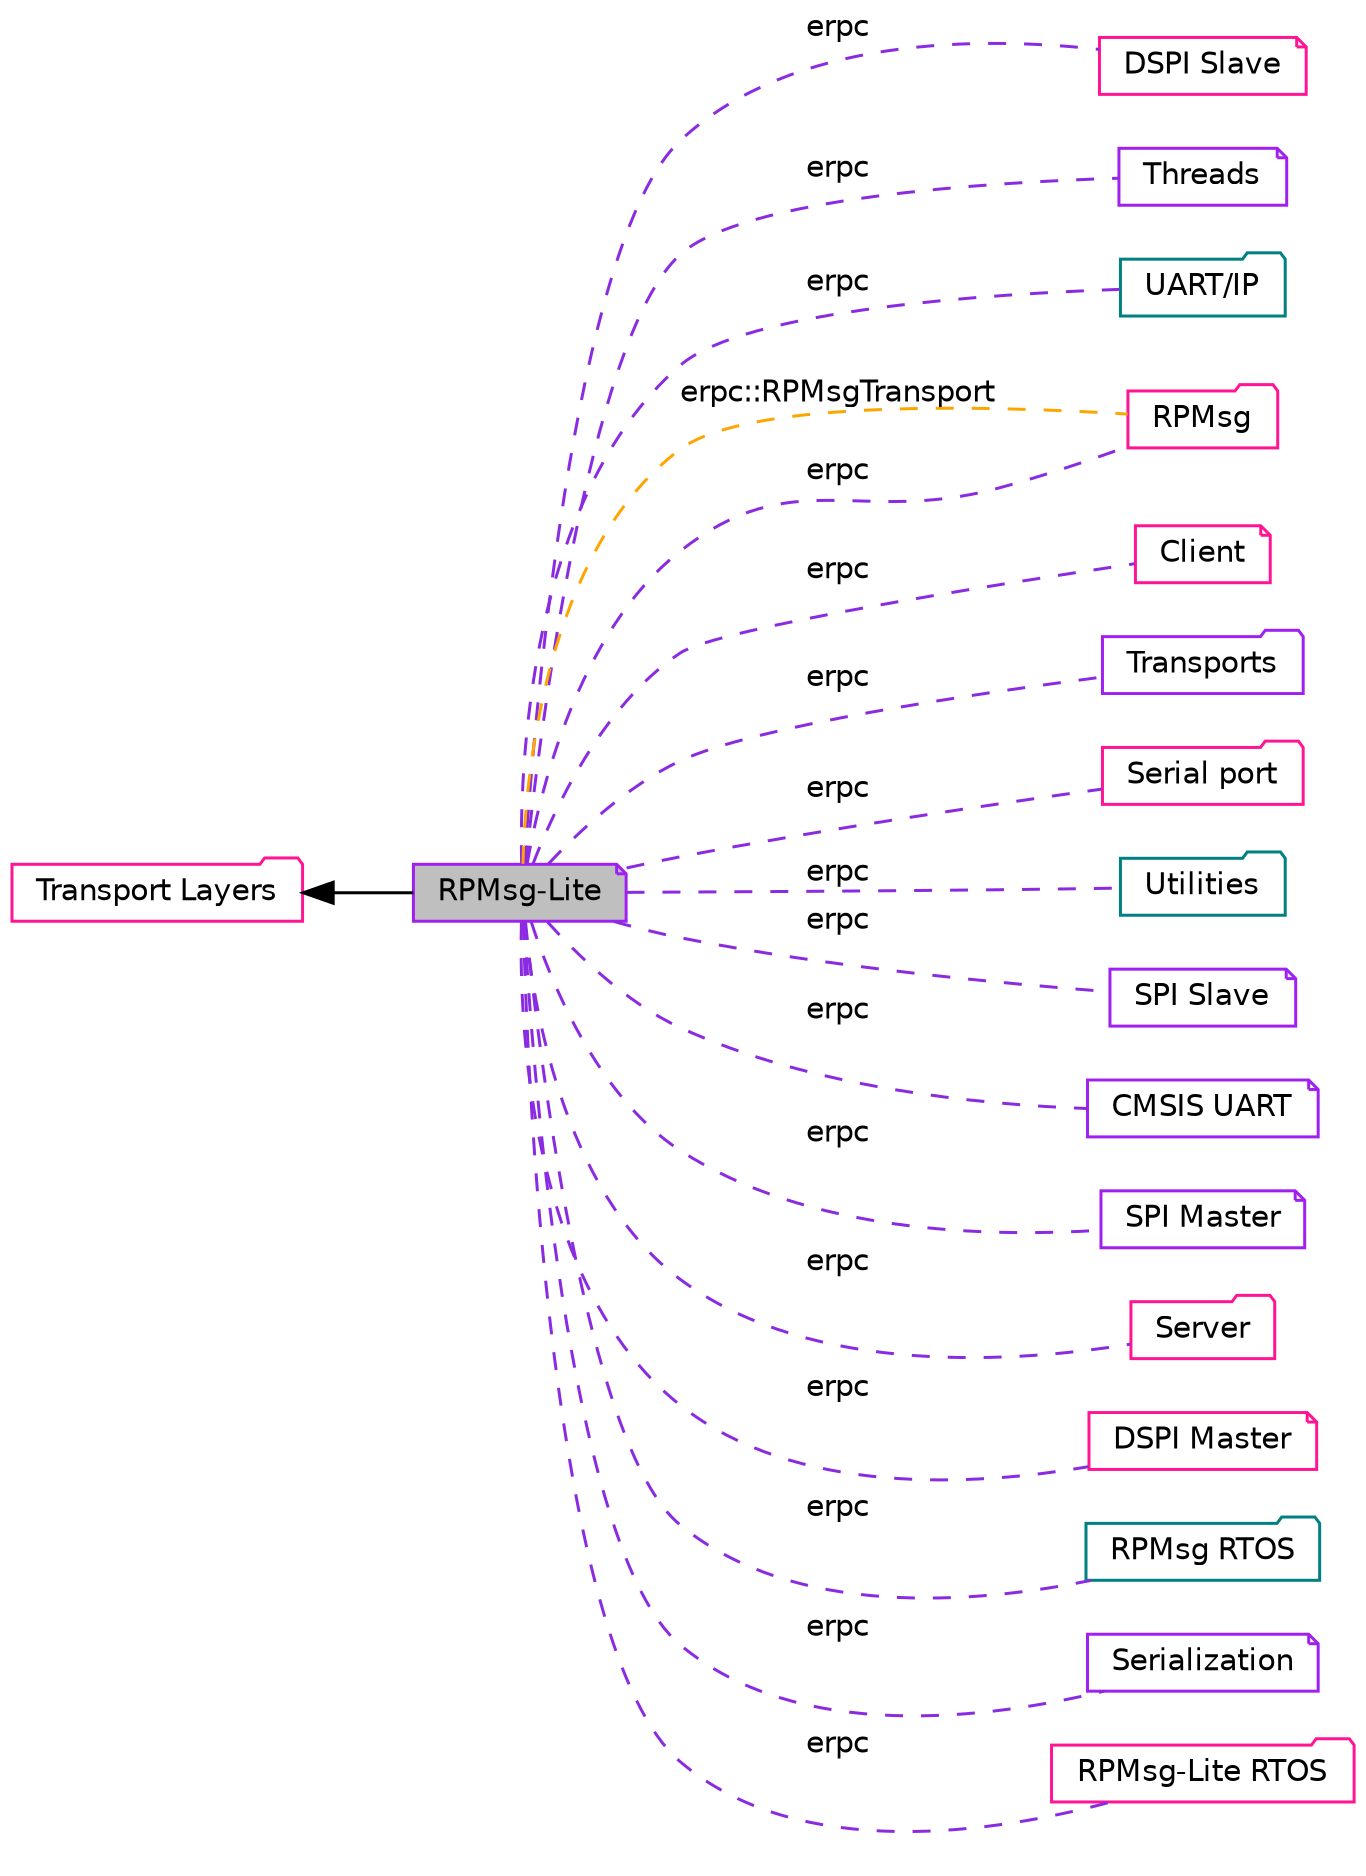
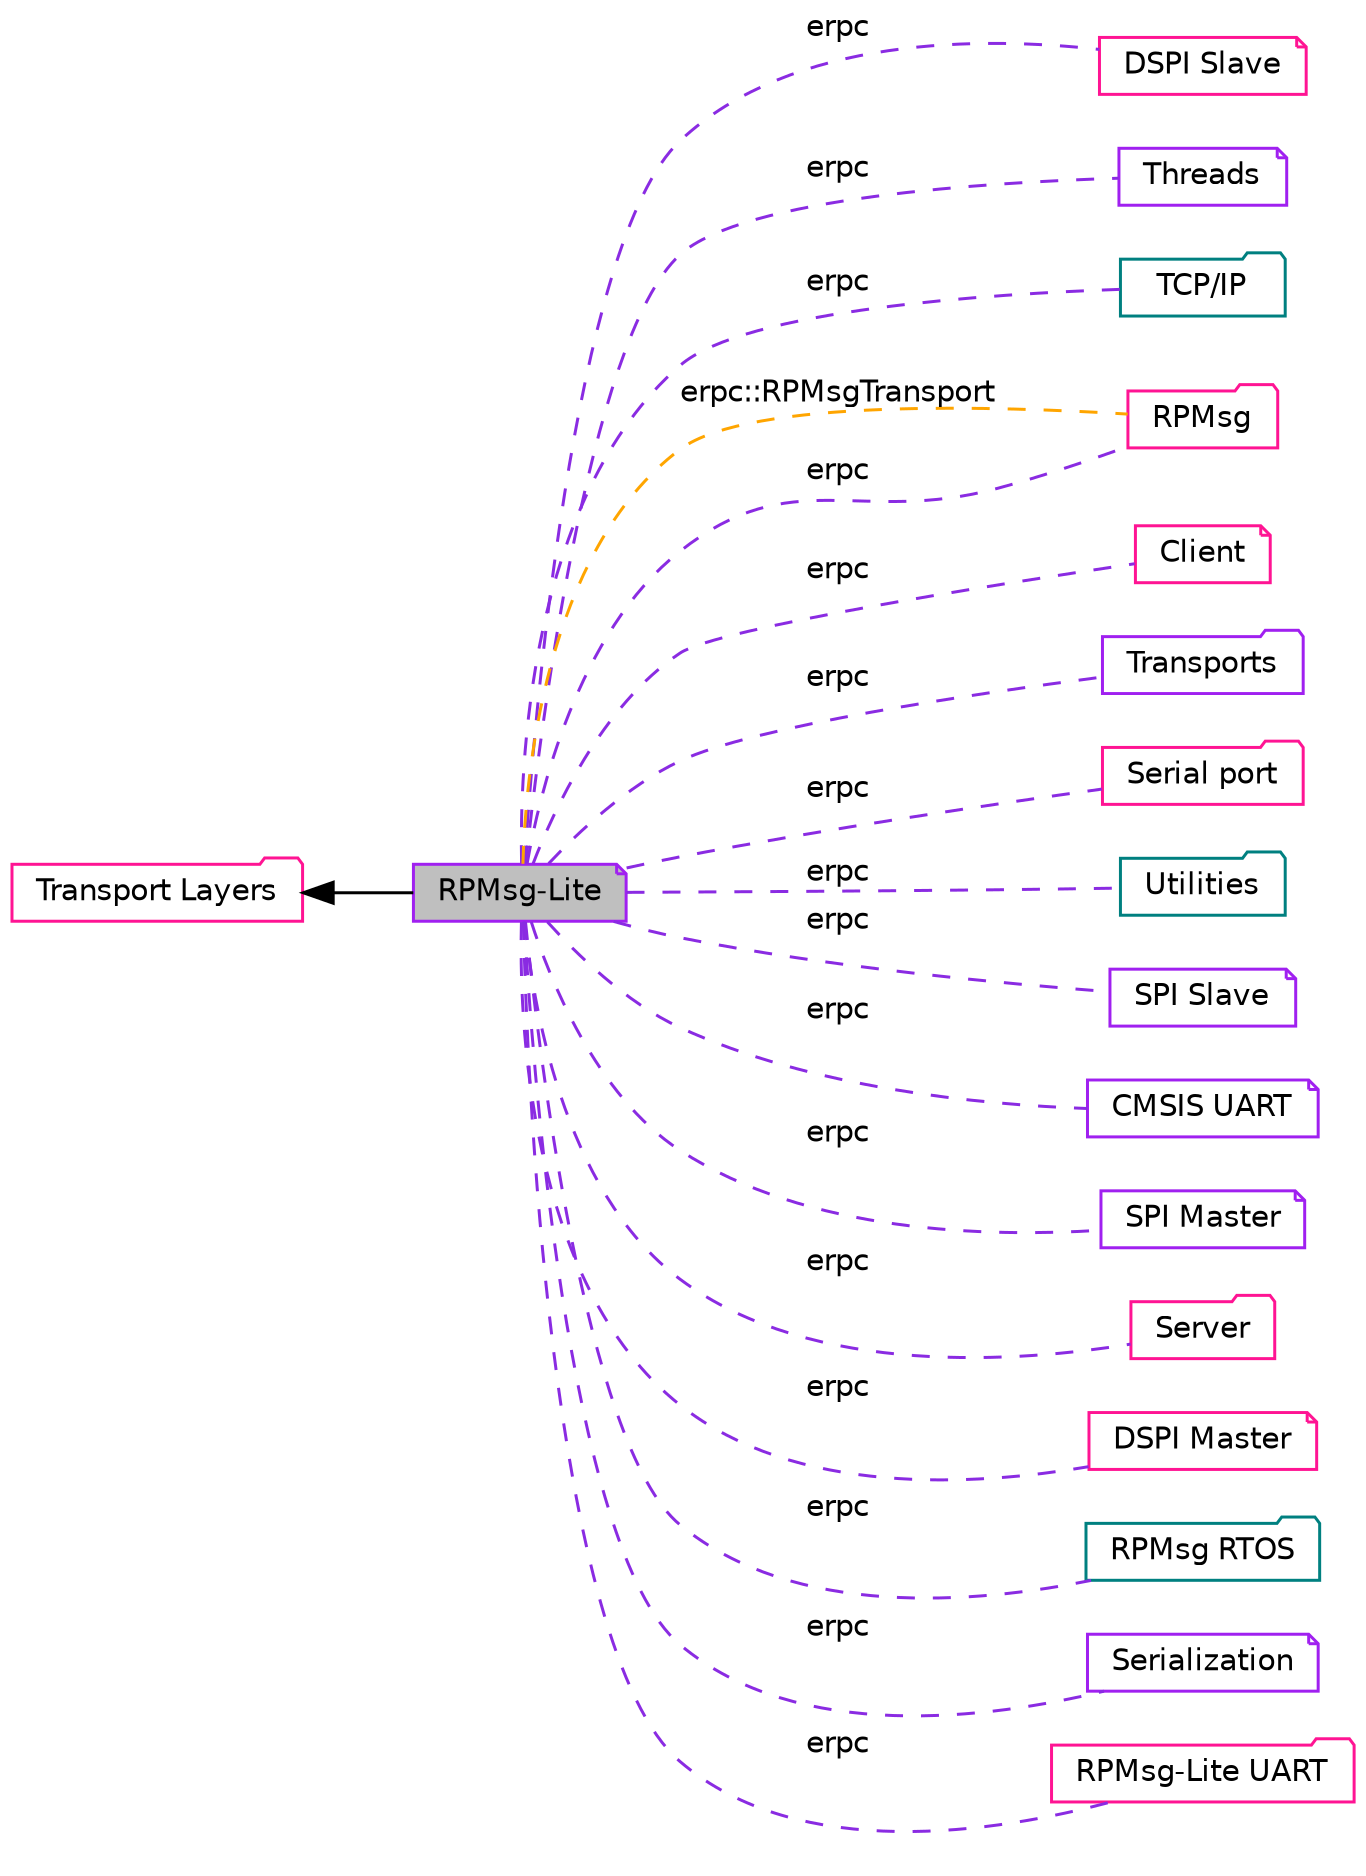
node "UART/IP": label "UART/IP" -> "TCP/IP"
node "RPMsg-Lite RTOS": label "RPMsg-Lite RTOS" -> "RPMsg-Lite UART"
